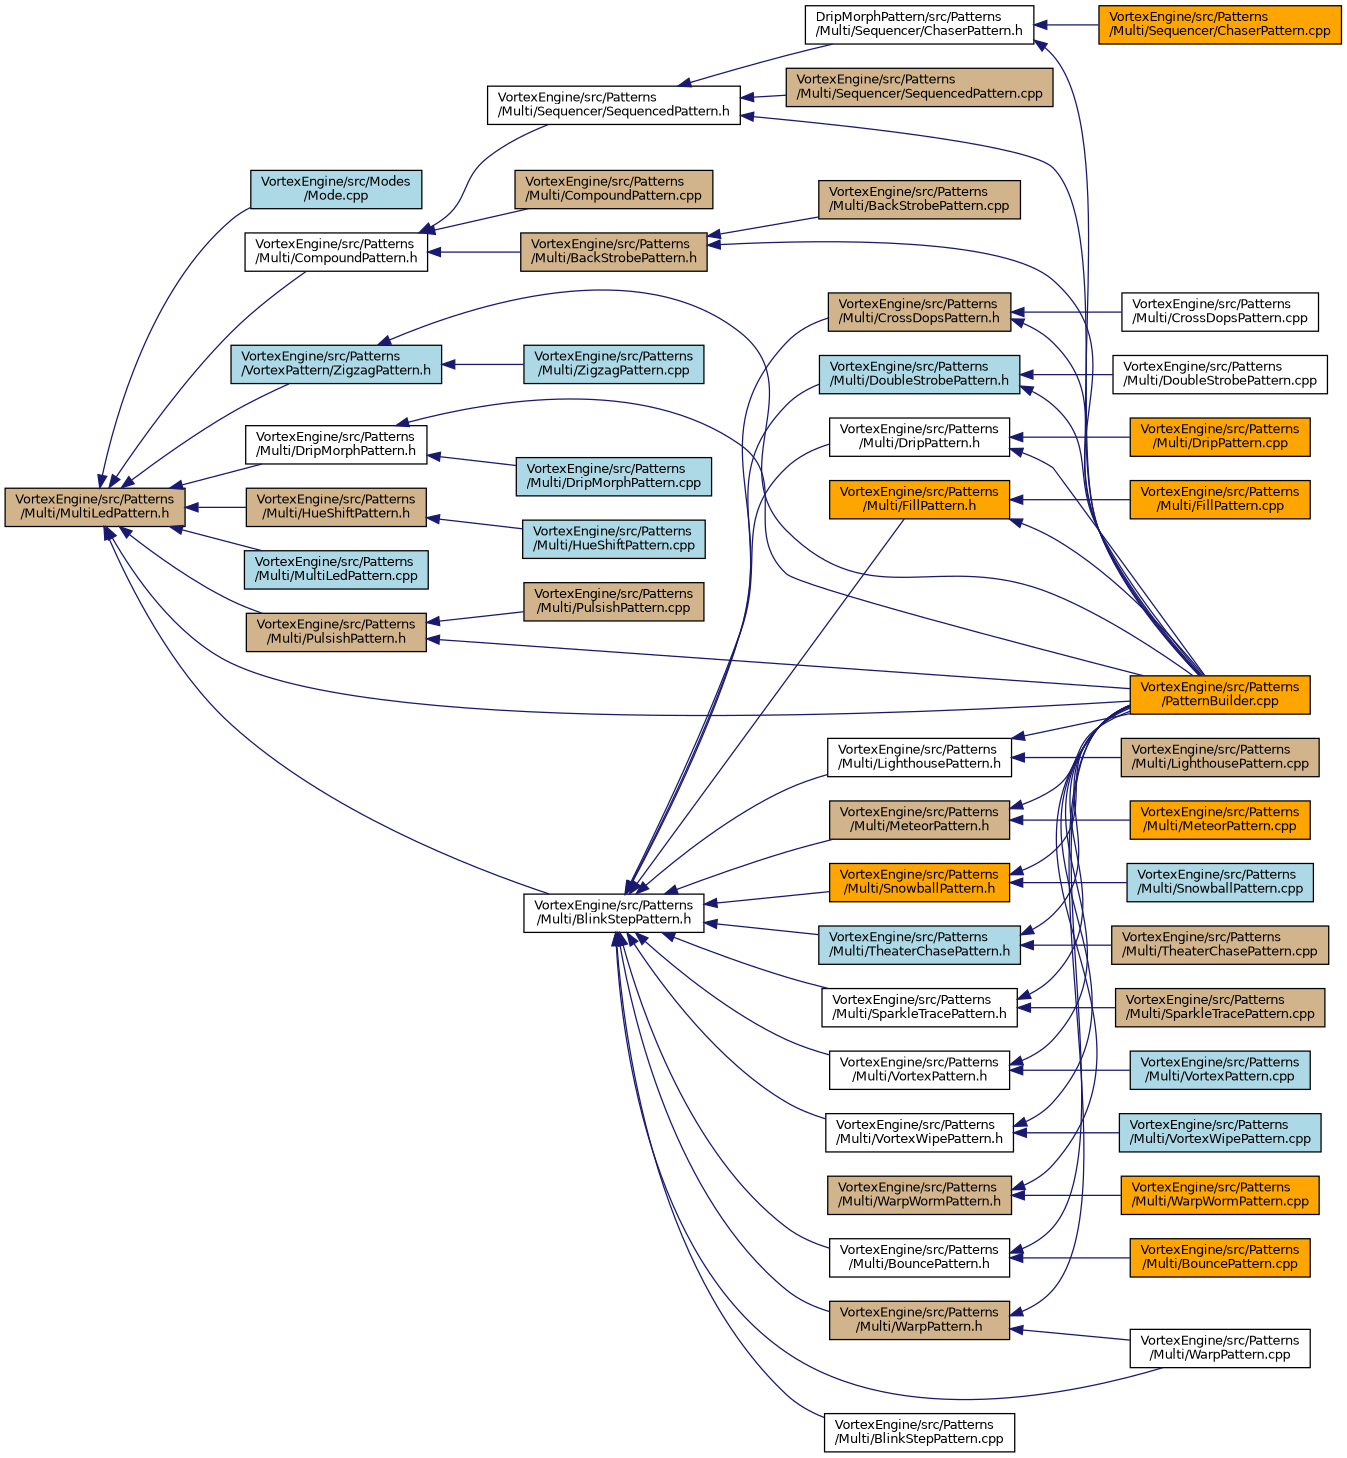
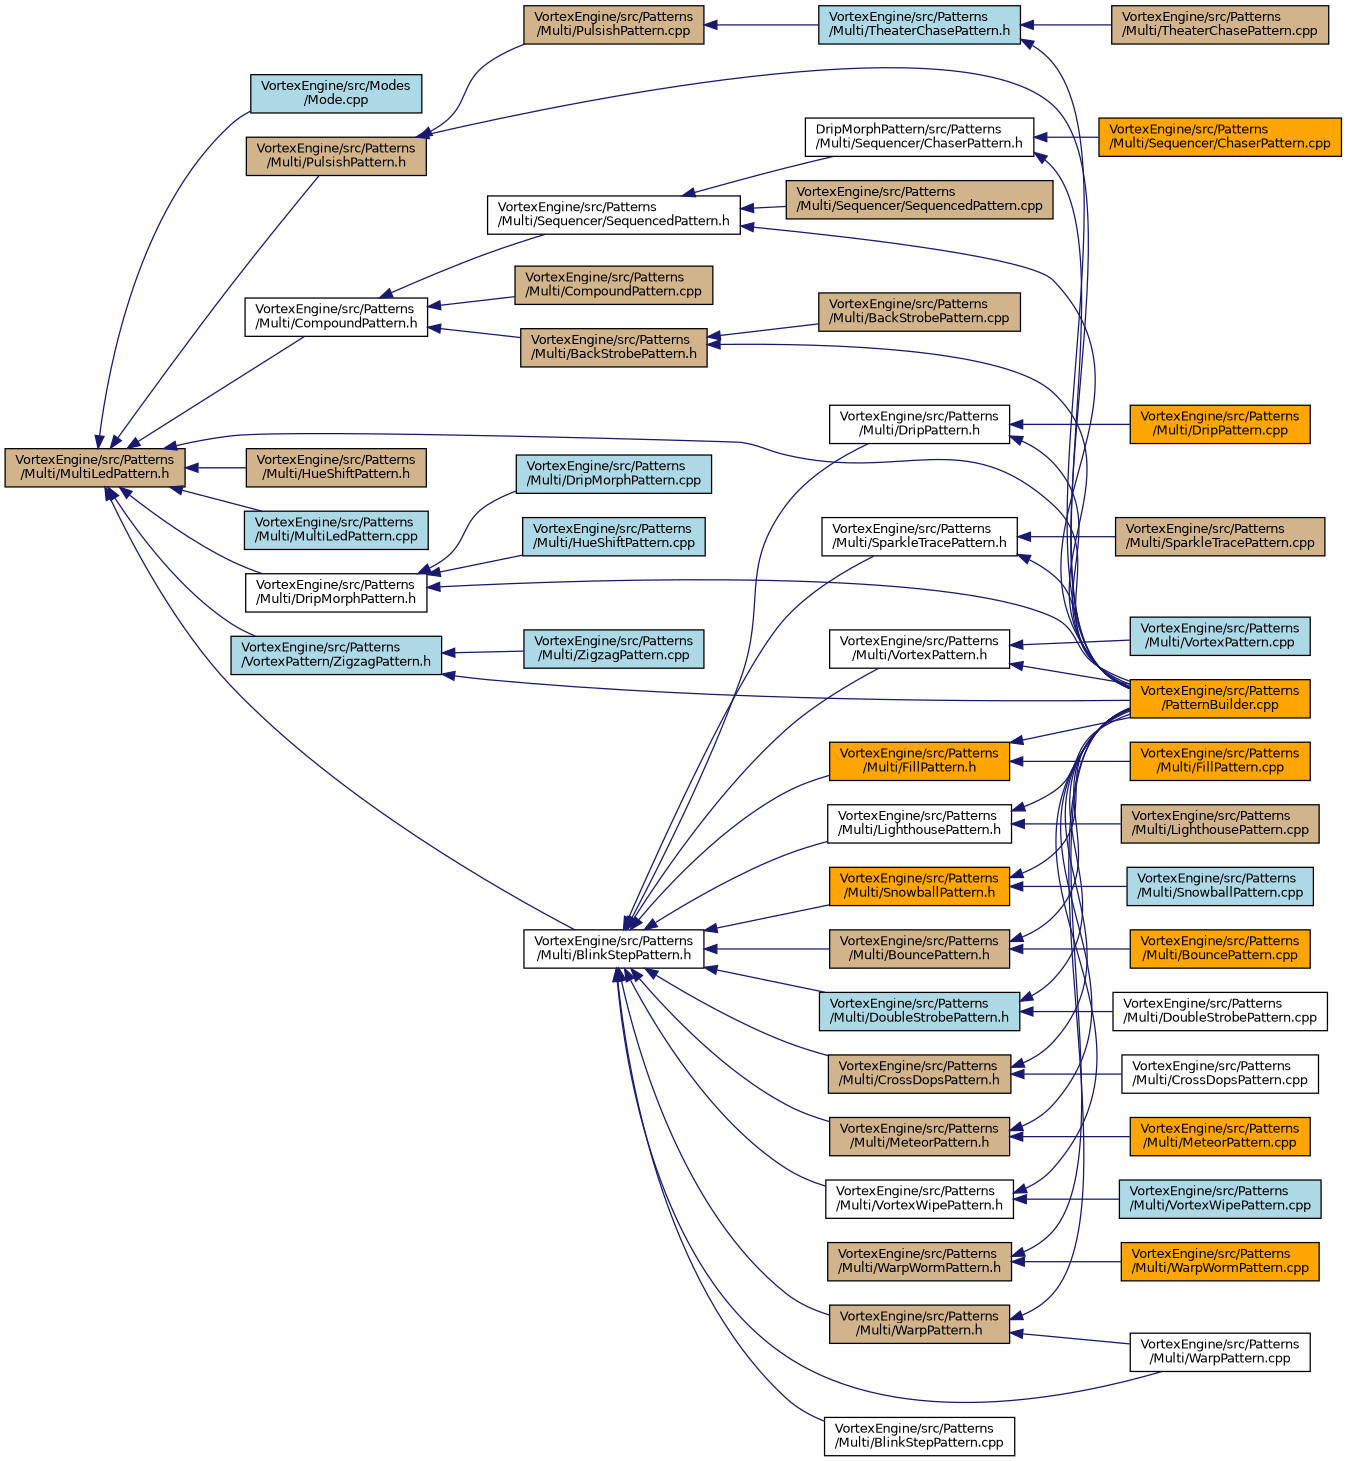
edge "VortexEngine/src/Patterns /Multi/HueShiftPattern.cpp" -> "VortexEngine/src/Patterns /Multi/HueShiftPattern.h": now "VortexEngine/src/Patterns /Multi/HueShiftPattern.cpp" -> "VortexEngine/src/Patterns /Multi/DripMorphPattern.h"
edge "VortexEngine/src/Patterns /Multi/TheaterChasePattern.h" -> "VortexEngine/src/Patterns /Multi/BlinkStepPattern.h": now "VortexEngine/src/Patterns /Multi/TheaterChasePattern.h" -> "VortexEngine/src/Patterns /Multi/PulsishPattern.cpp"
node "VortexEngine/src/Patterns /Multi/BouncePattern.h": fillcolor white -> tan
